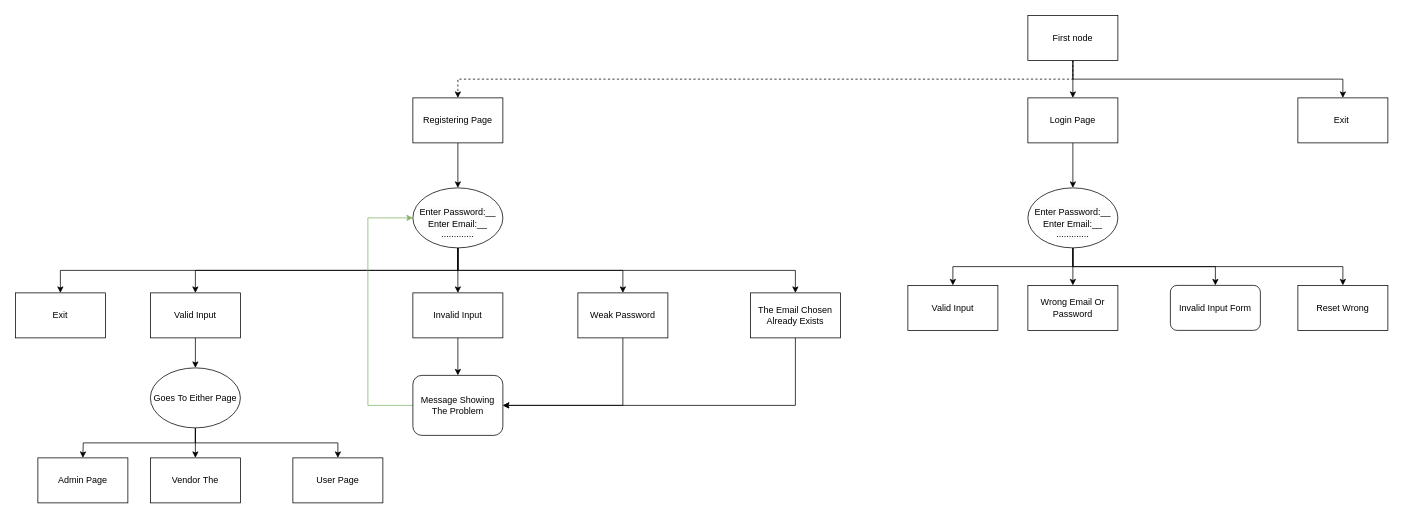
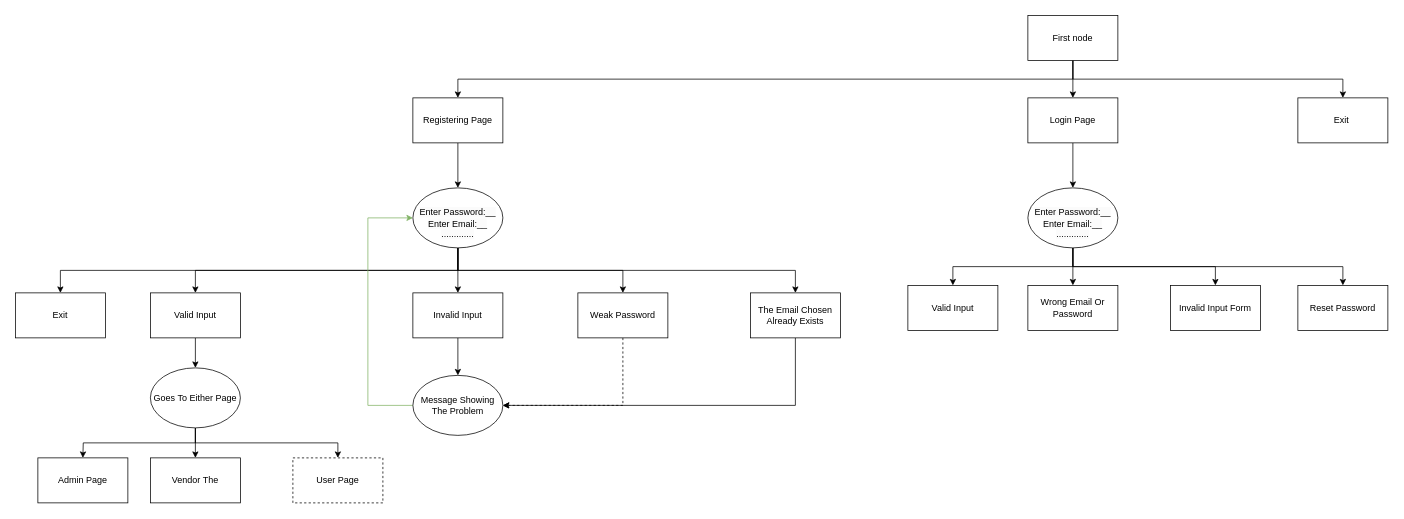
edge "First node" -> "Registering Page": style dashed -> solid
node "Invalid Input Form": shape rounded rectangle -> rectangle
node "Reset Wrong": label "Reset Wrong" -> "Reset Password"
edge "Weak Password" -> "Message Showing The Problem": style solid -> dashed
node "Message Showing The Problem": shape rounded rectangle -> ellipse
node "User Page": style solid -> dashed
